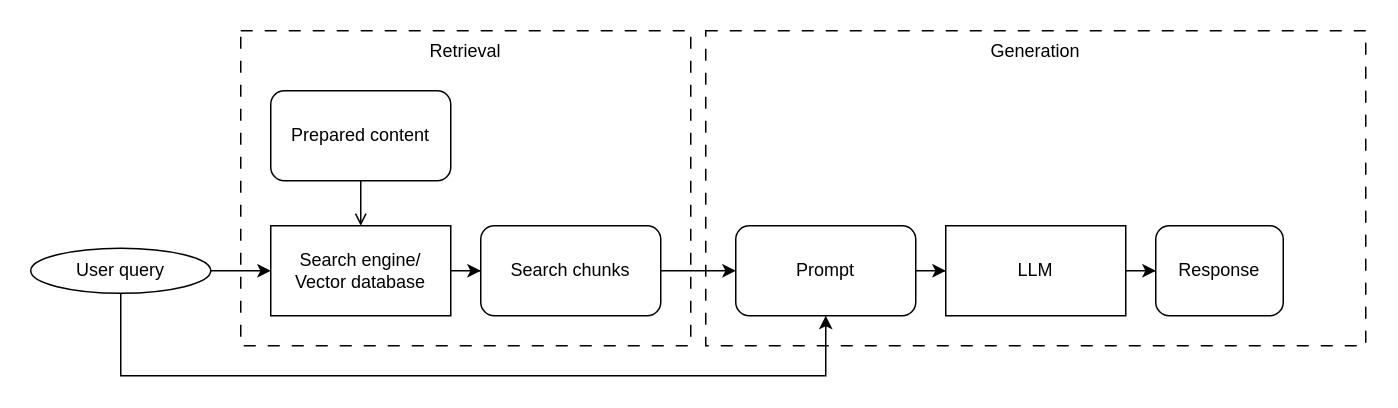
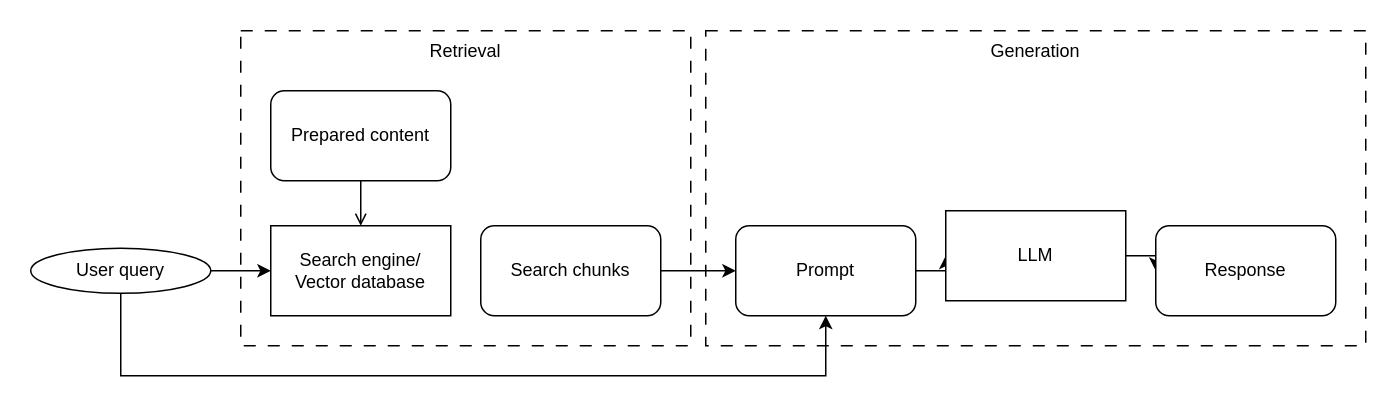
edge "Search engine/ Vector database" -> "Search chunks": removed
node "LLM": moved (1036, 271) -> (1036, 256)
node "Response": size 128x90 -> 180x90
